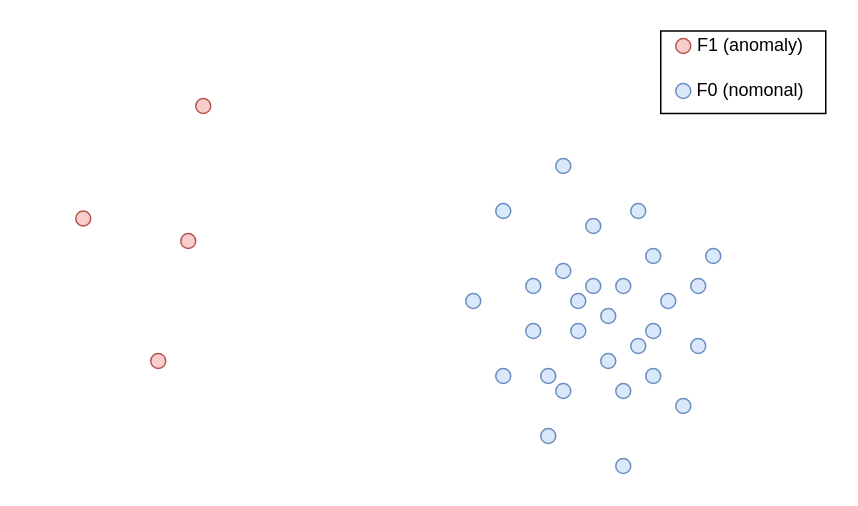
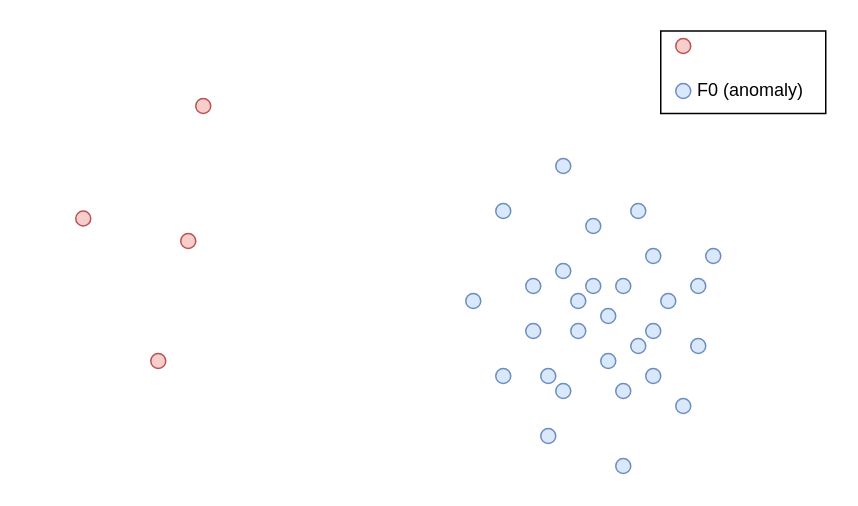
node "F1 (anomaly)": removed
node "F0 (nomonal)": label "F0 (nomonal)" -> "F0 (anomaly)"
